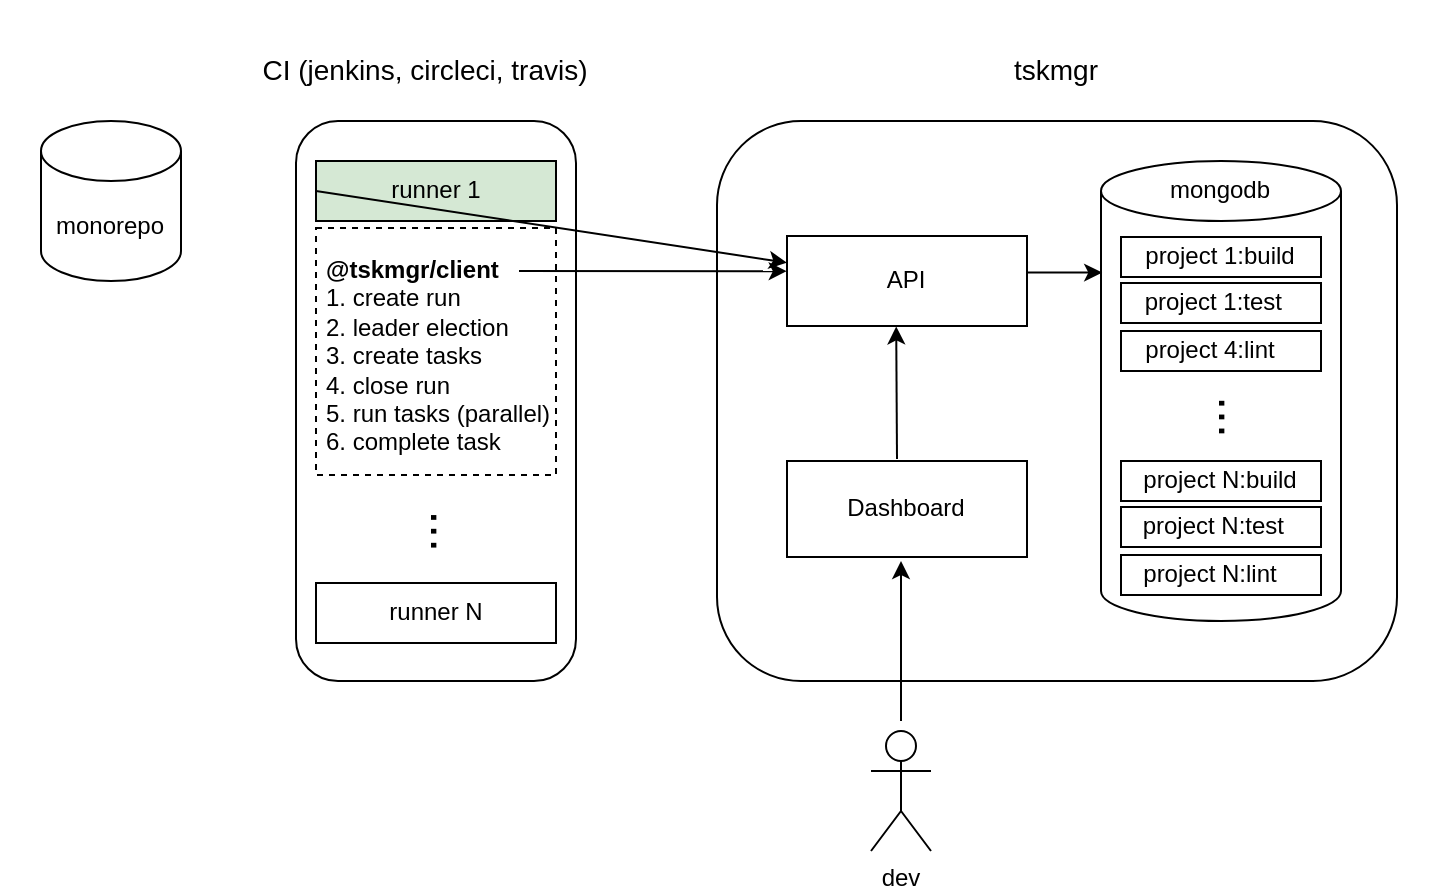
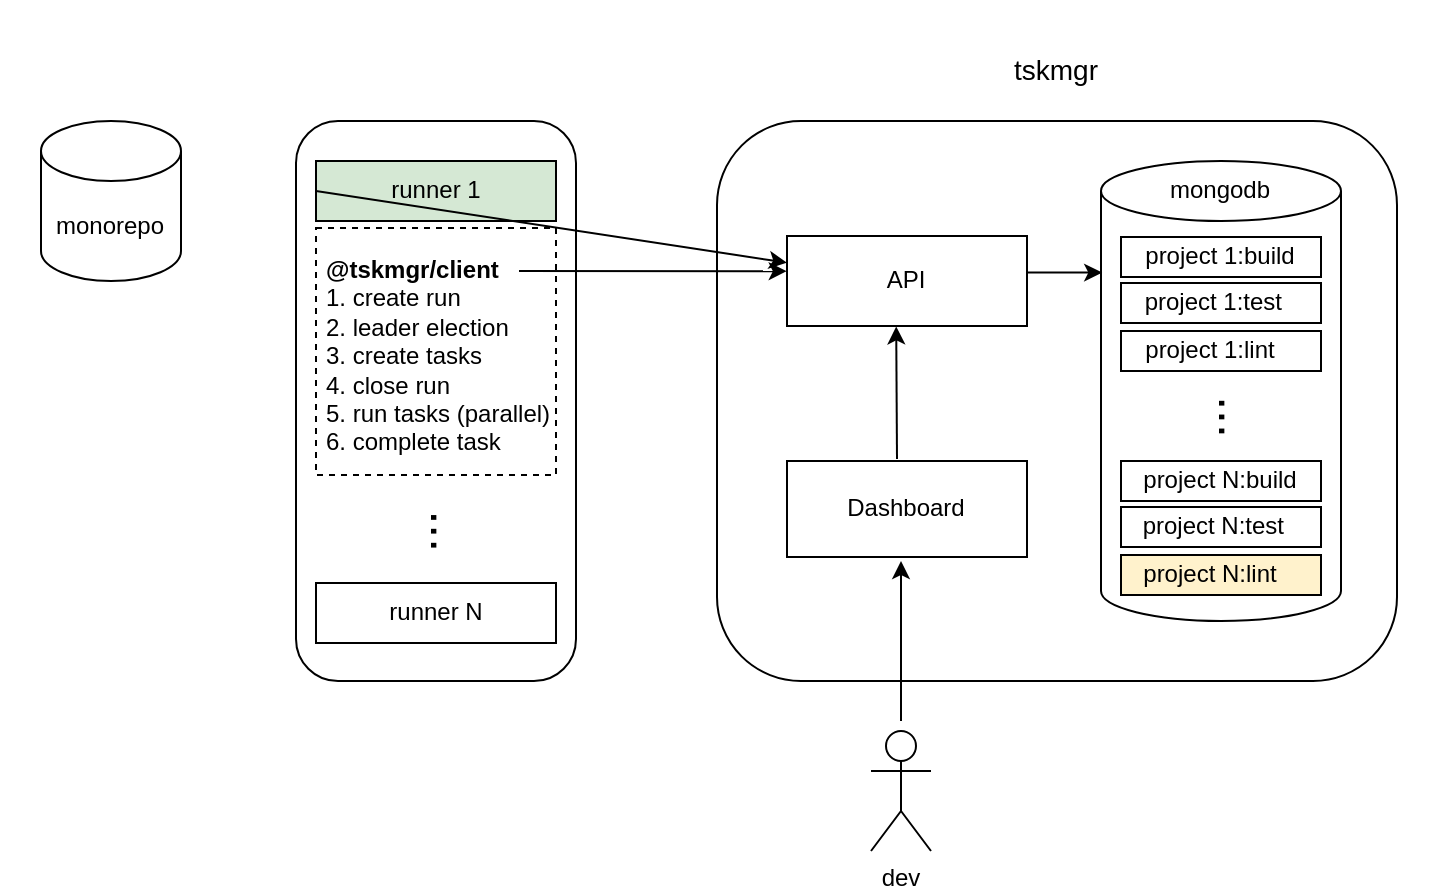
node "CI (jenkins, circleci, travis)": removed
node "project 4:lint": label "project 4:lint" -> "project 1:lint"
node "project N:lint": fillcolor #ffffff -> #fff2cc
